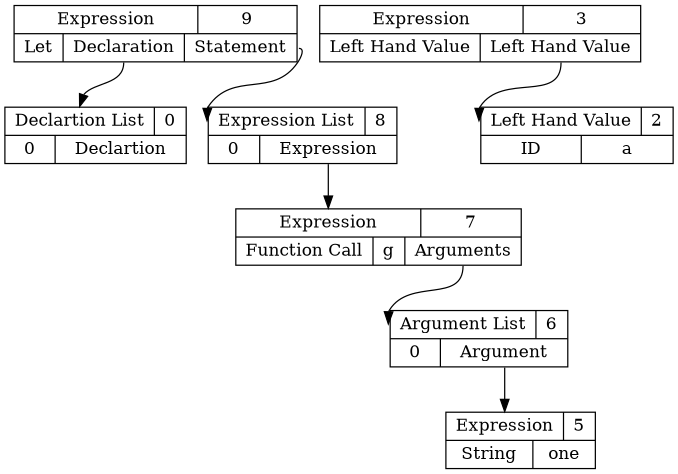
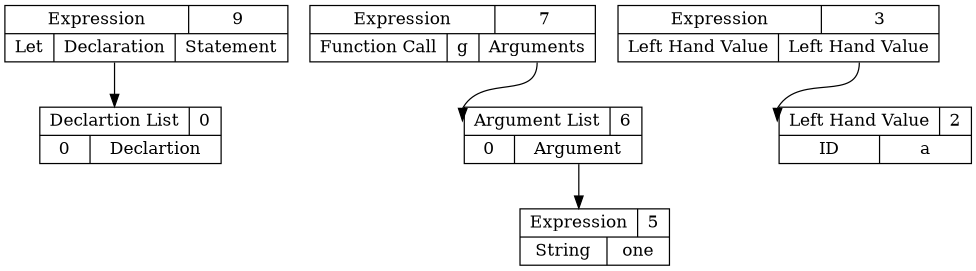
node "Expression List": removed
